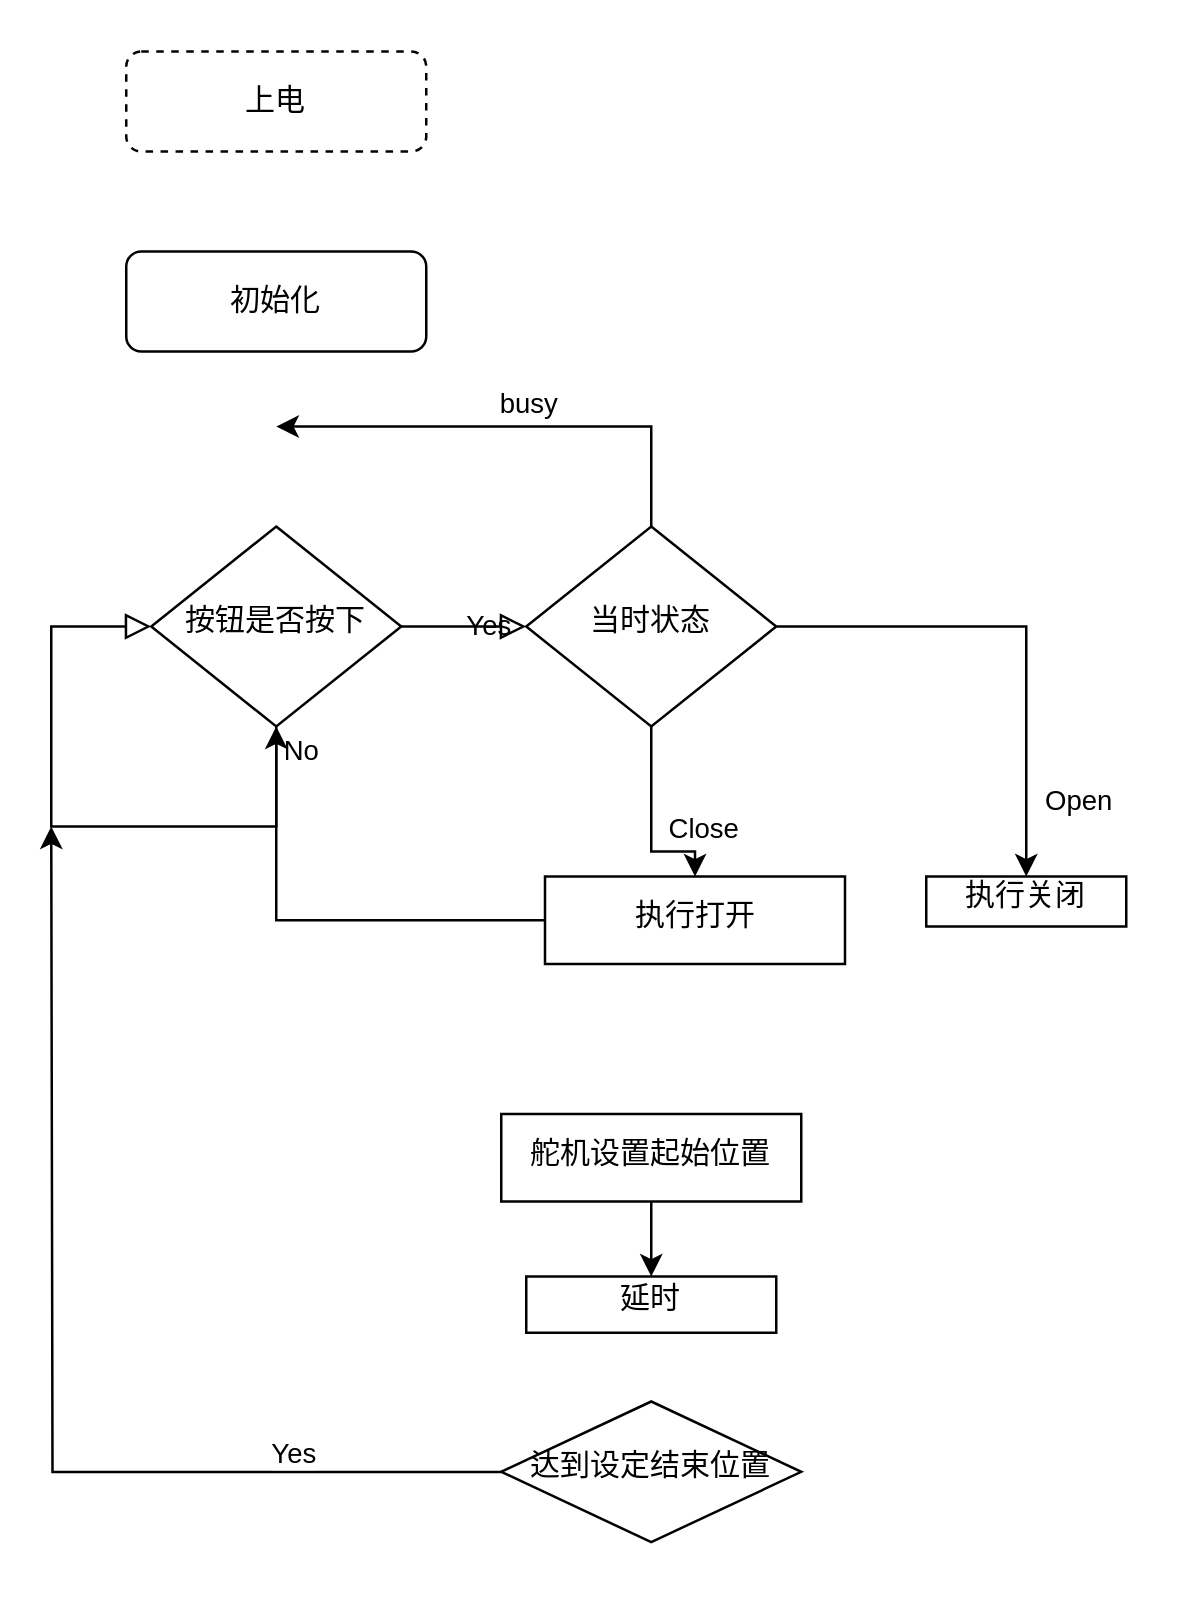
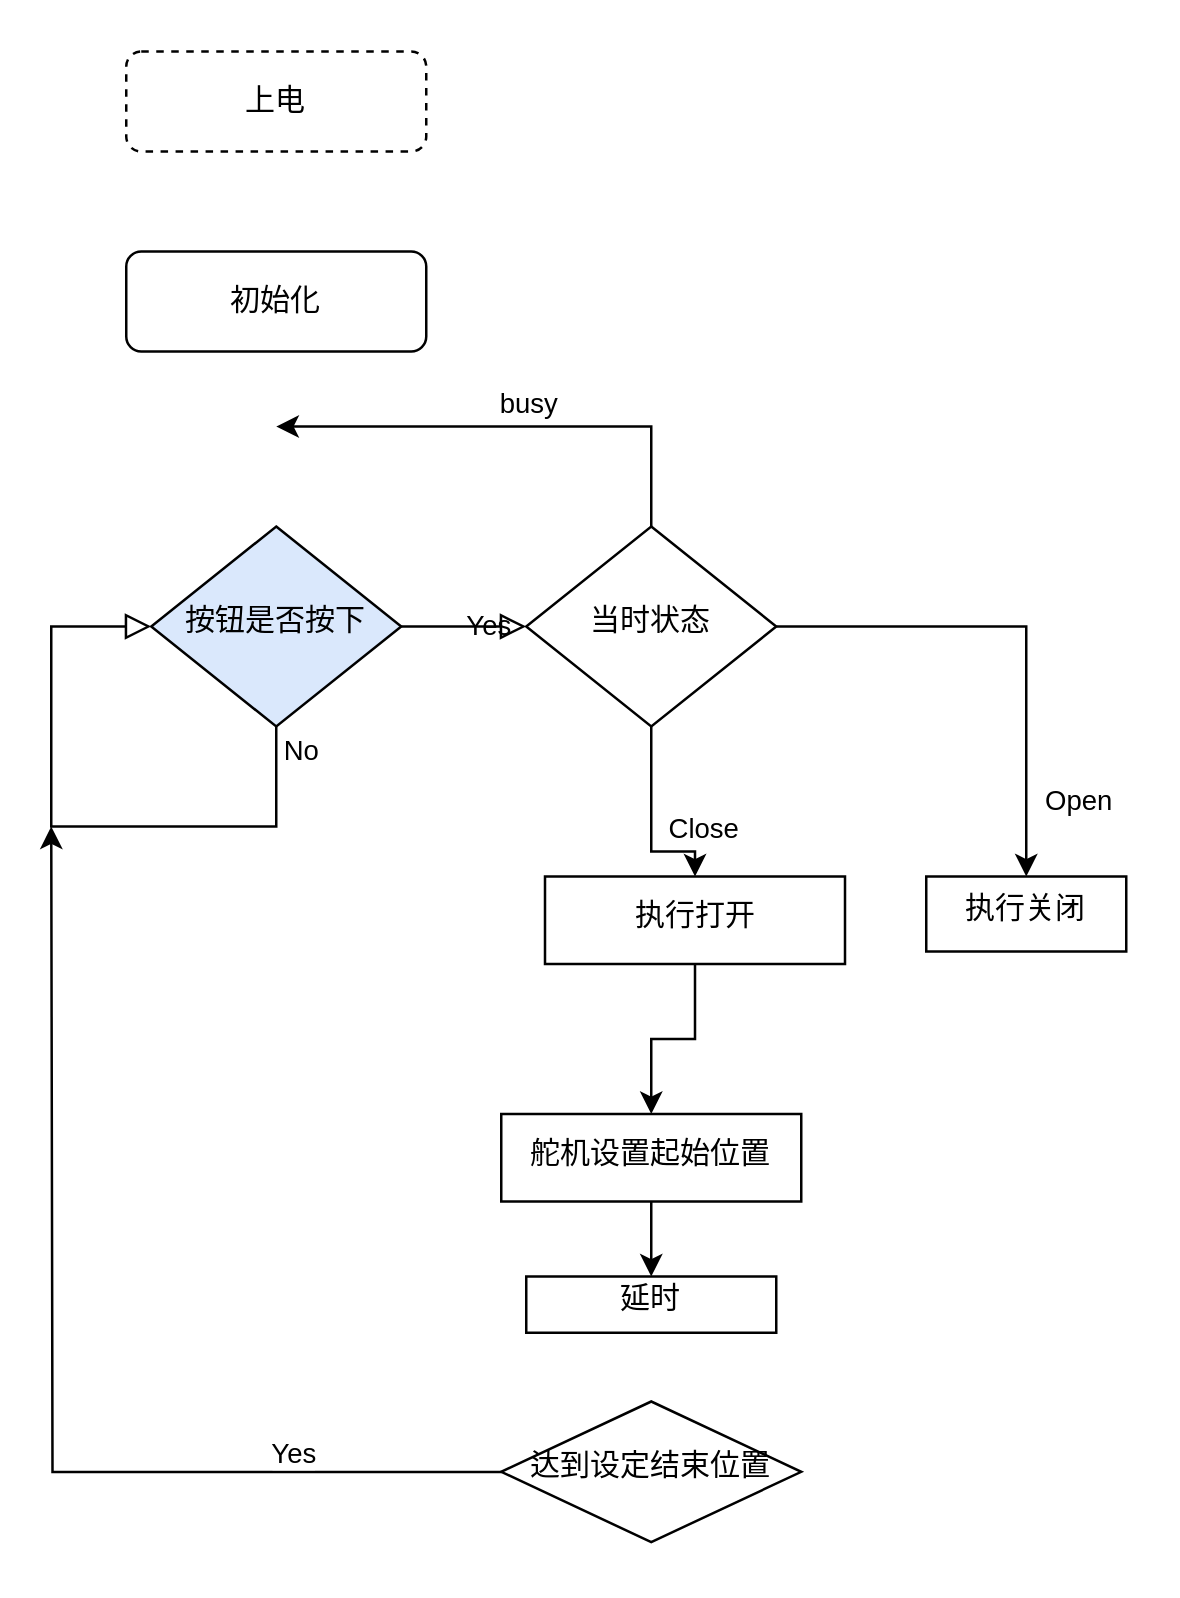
node "按钮是否按下": fillcolor #ffffff -> #dae8fc
node "执行关闭": size 200x50 -> 200x75
edge "执行打开" -> "按钮是否按下": now "执行打开" -> "舵机设置起始位置"
